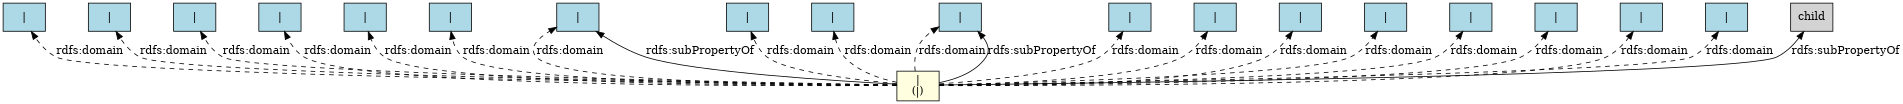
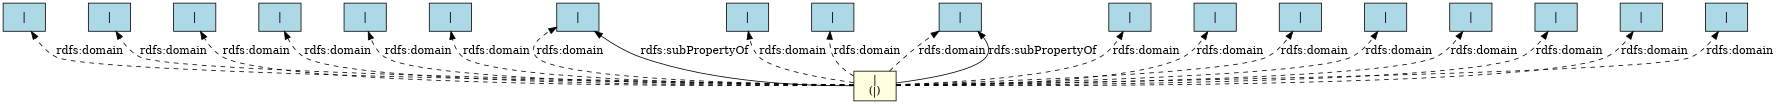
node "child": removed
